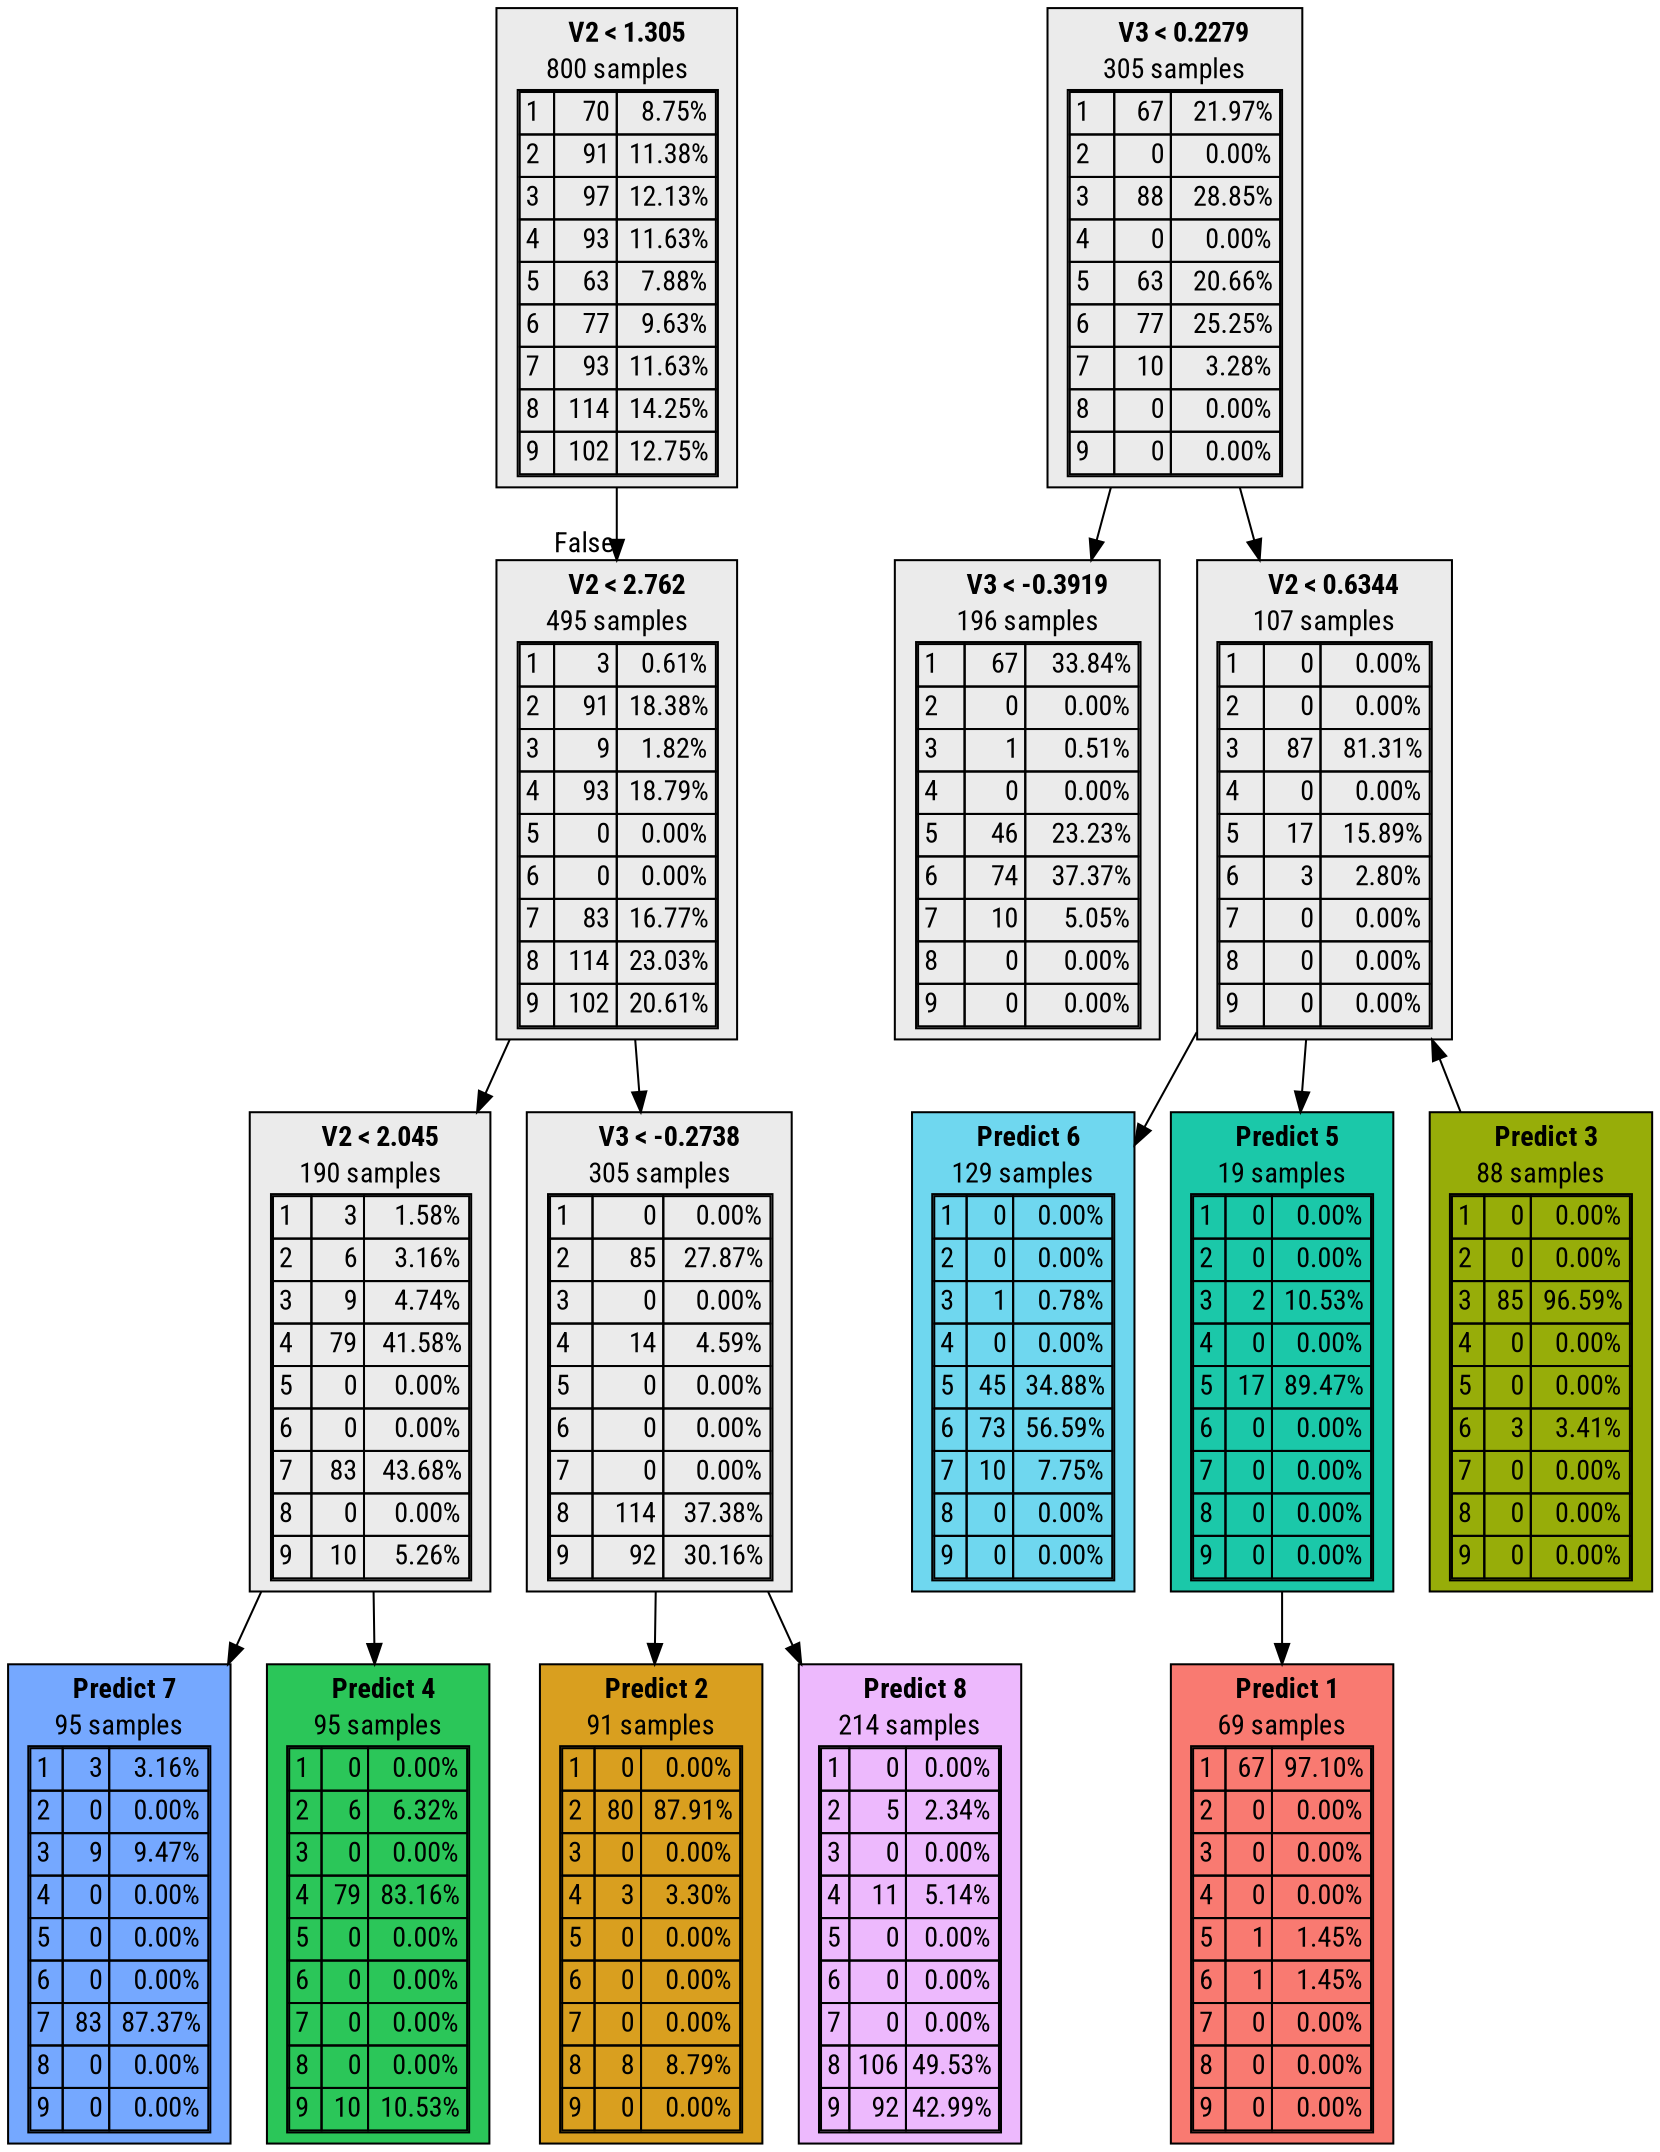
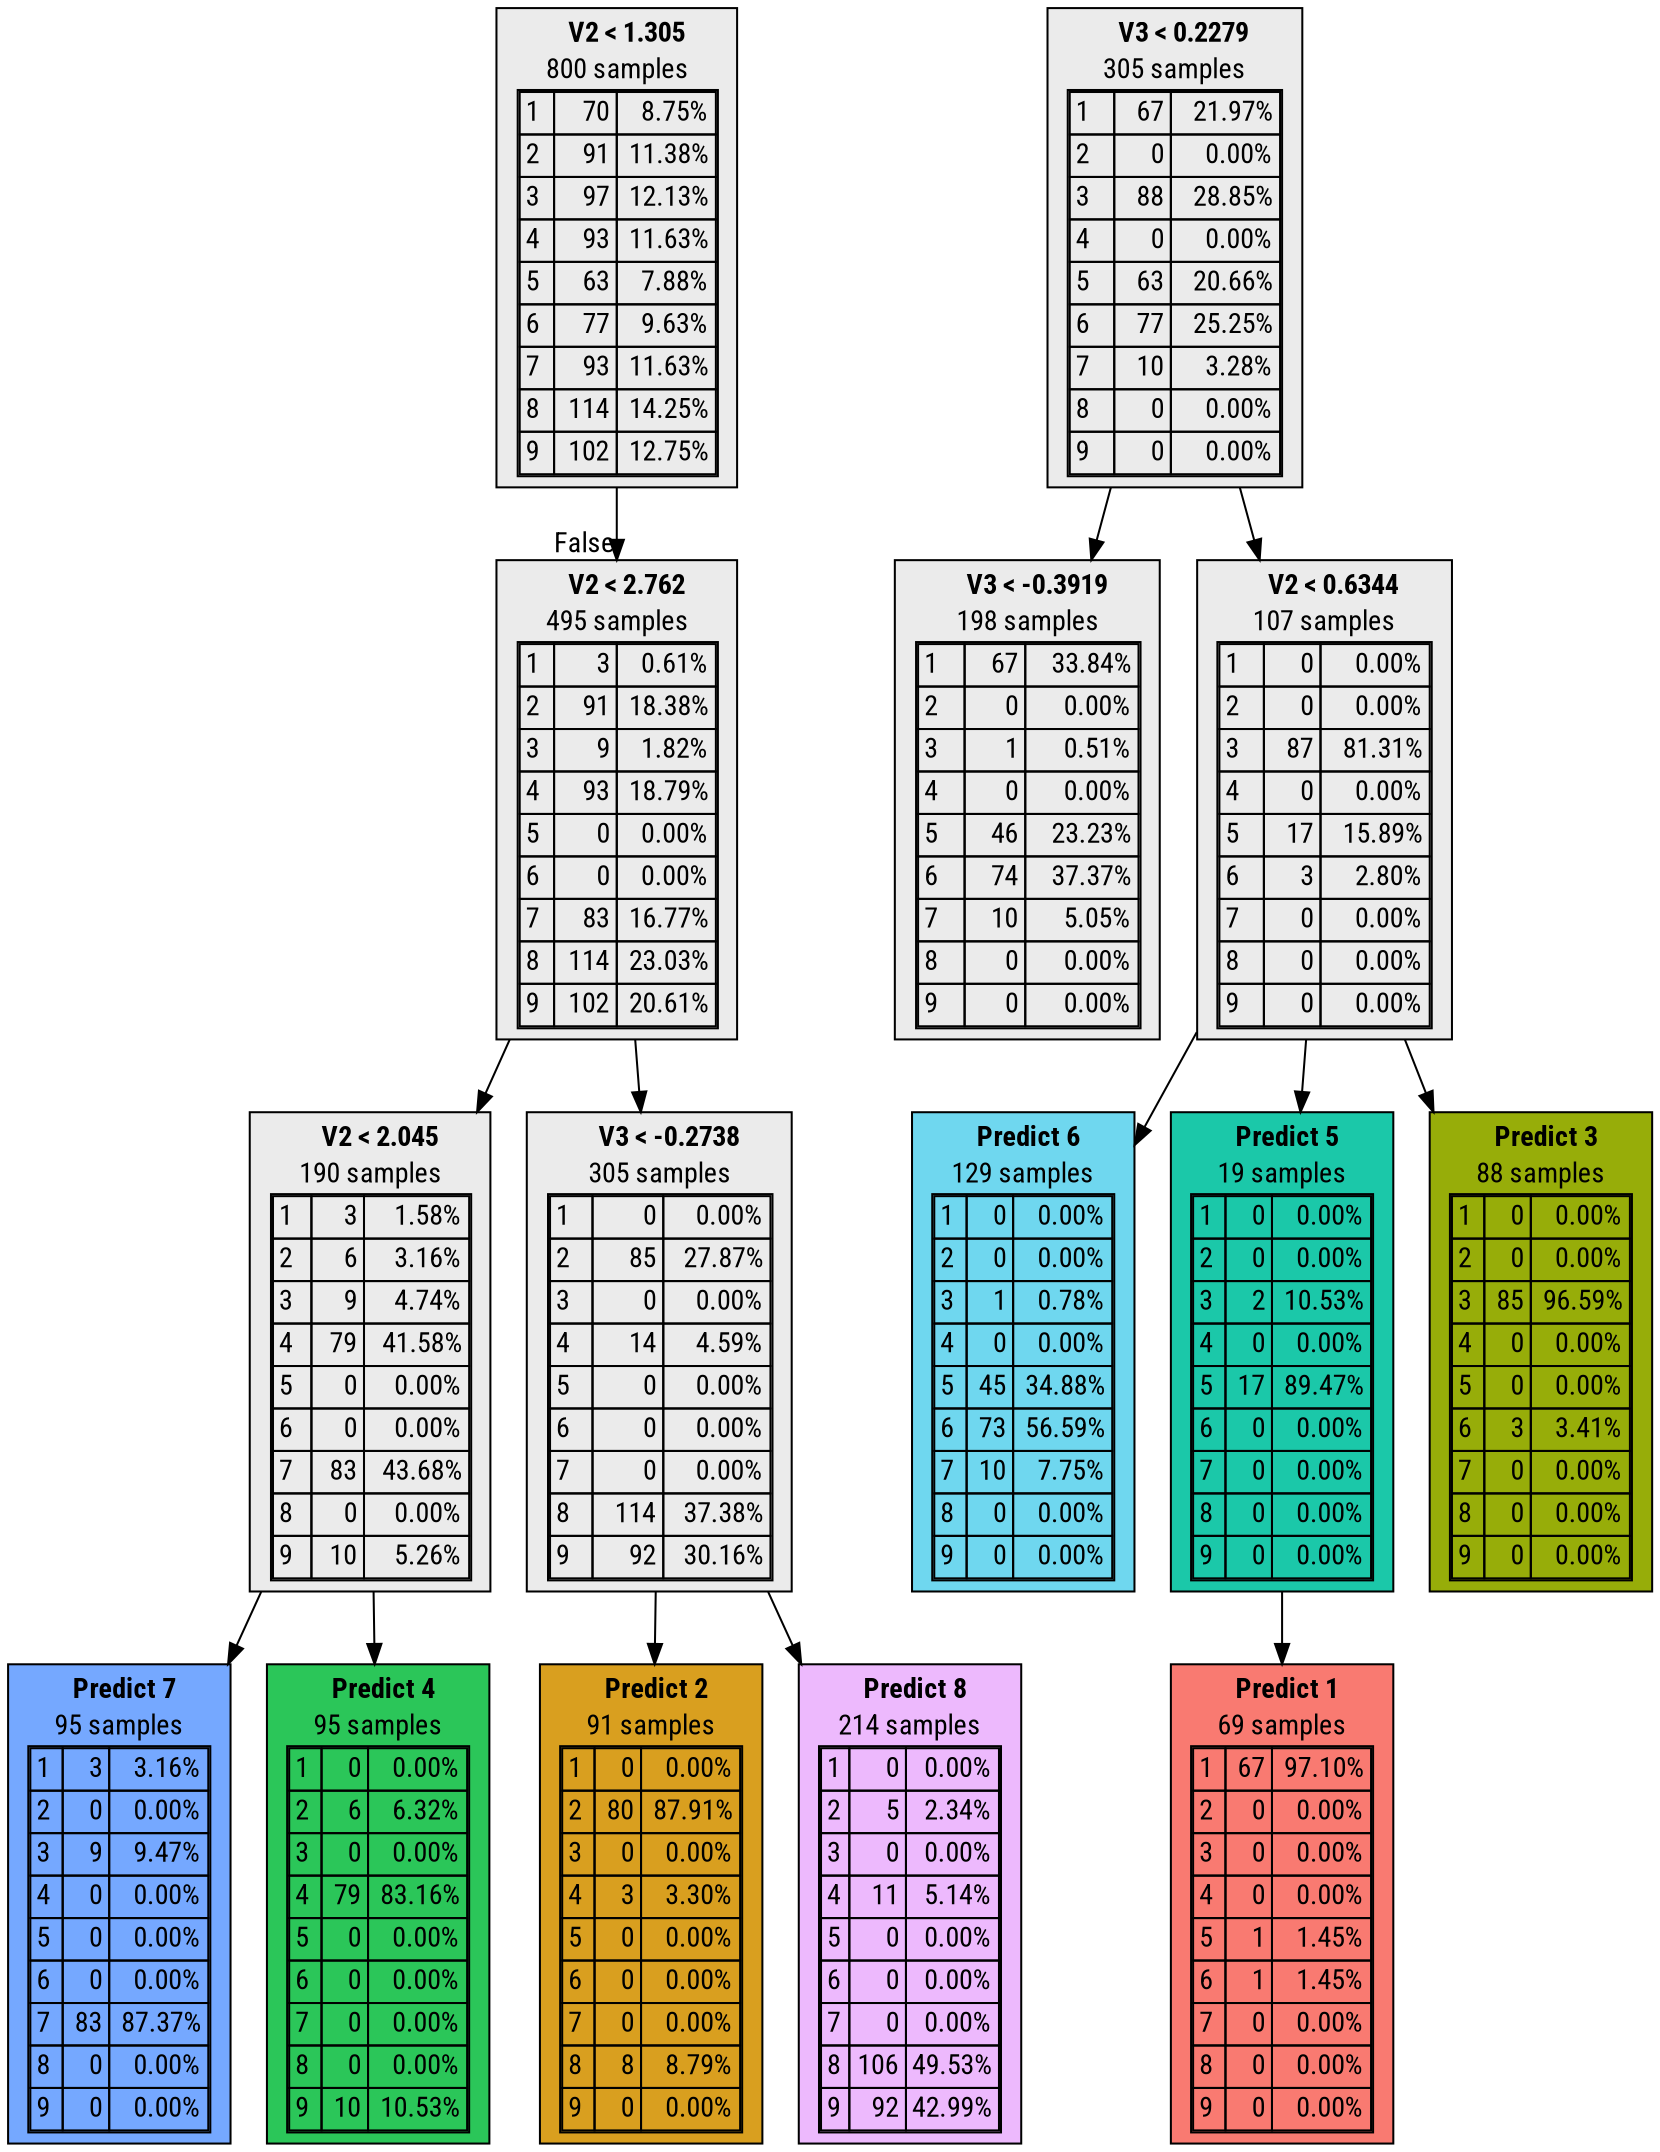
node "V3 < -0.3919": text "196 samples" -> "198 samples"
edge "Predict 3" -> "V2 < 0.6344": reversed
